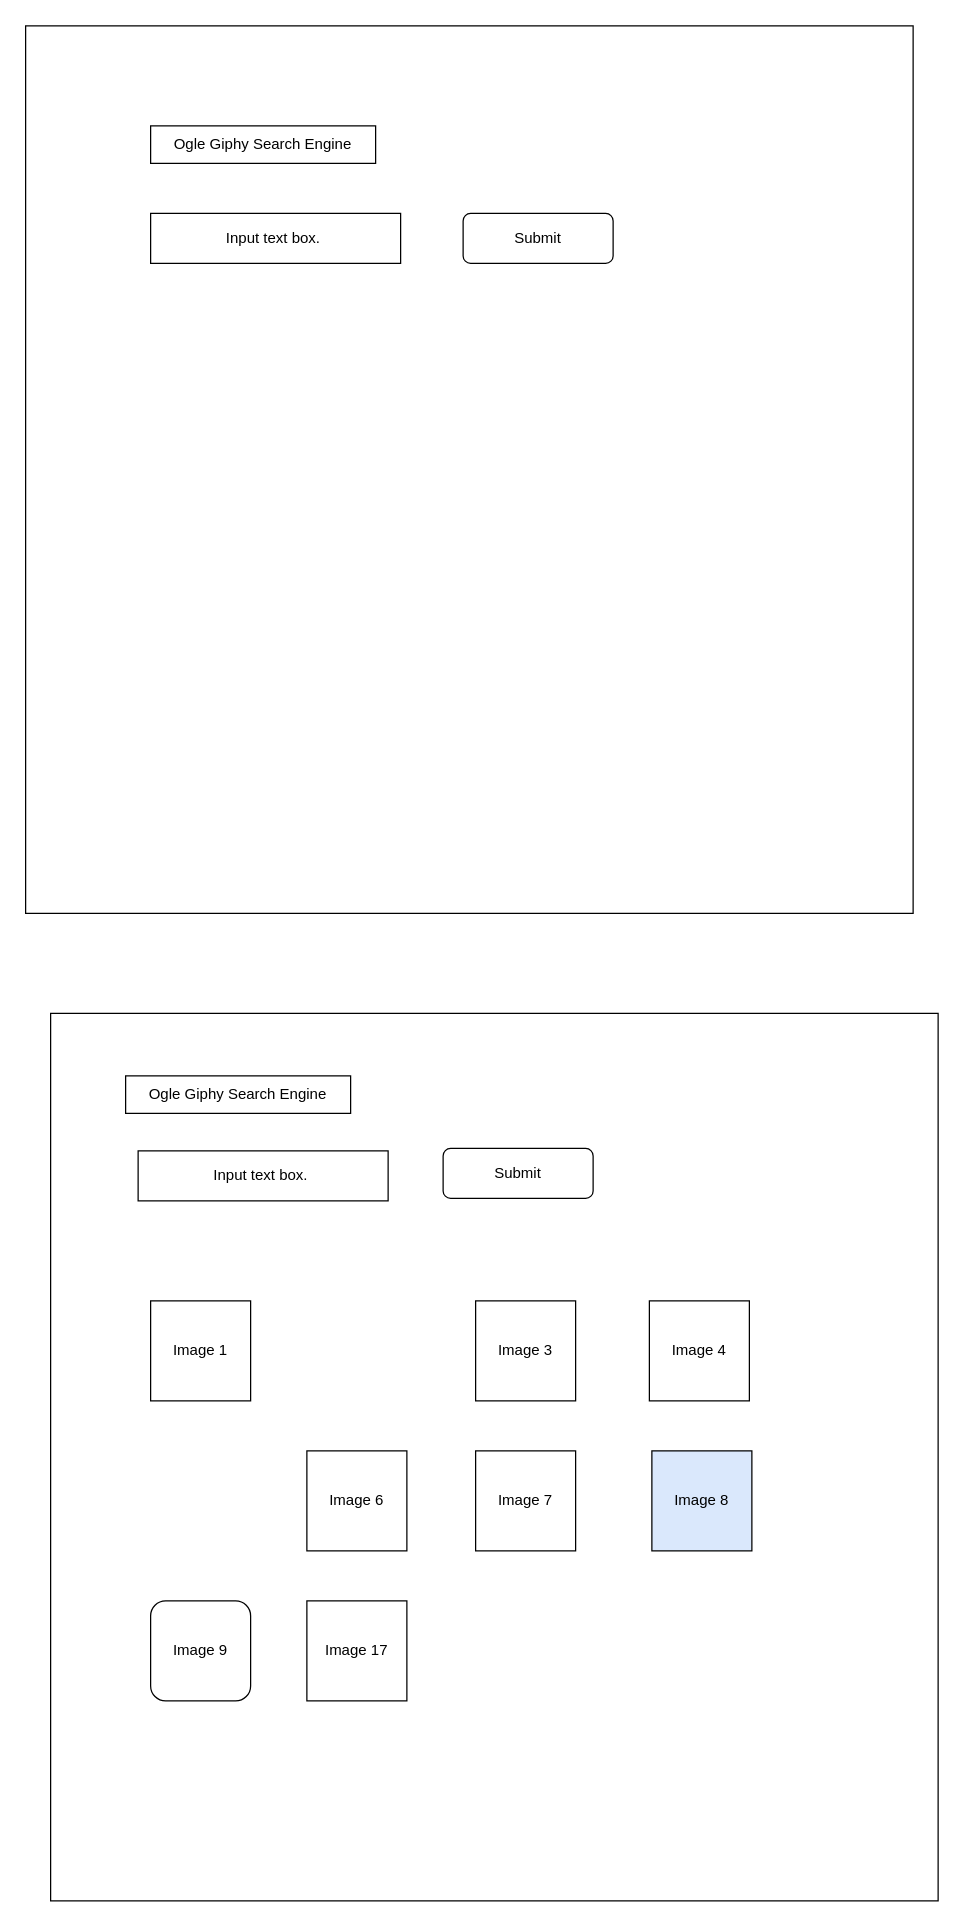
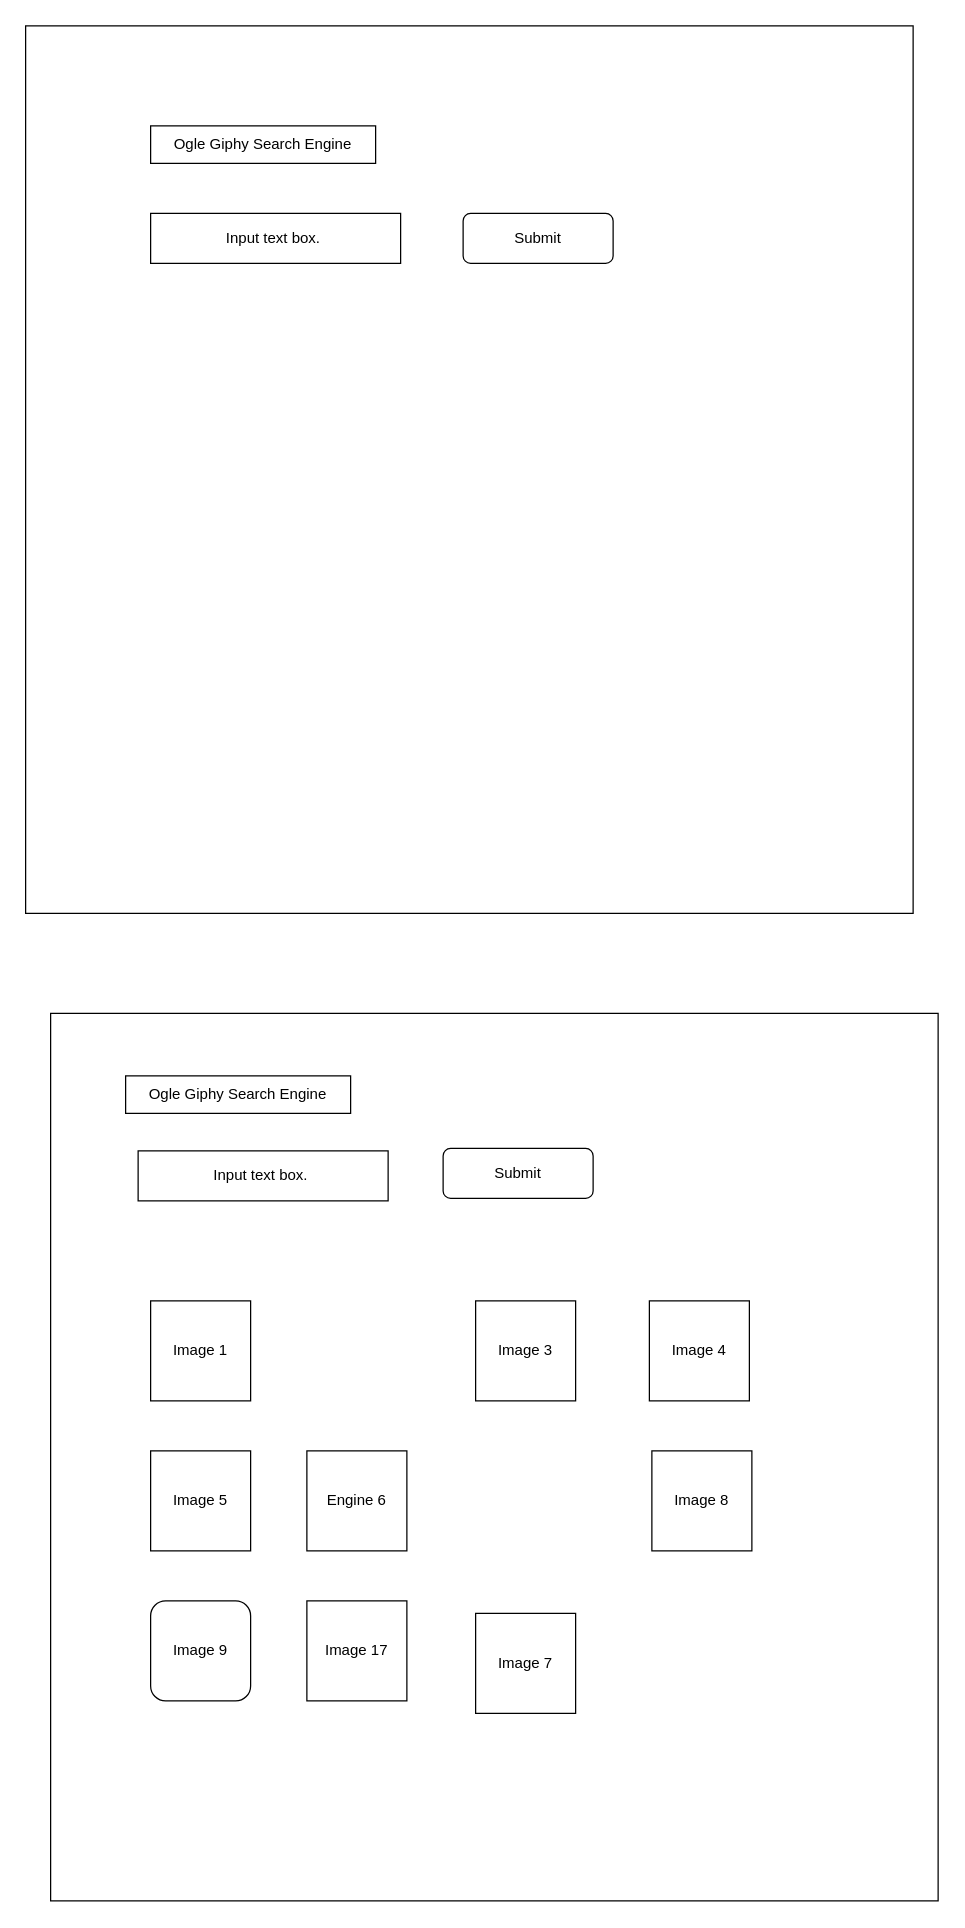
node "Image 5": added
node "Image 6": label "Image 6" -> "Engine 6"
node "Image 7": moved (526, 1501) -> (526, 1663)
node "Image 8": fillcolor #dae8fc -> #ffffff
